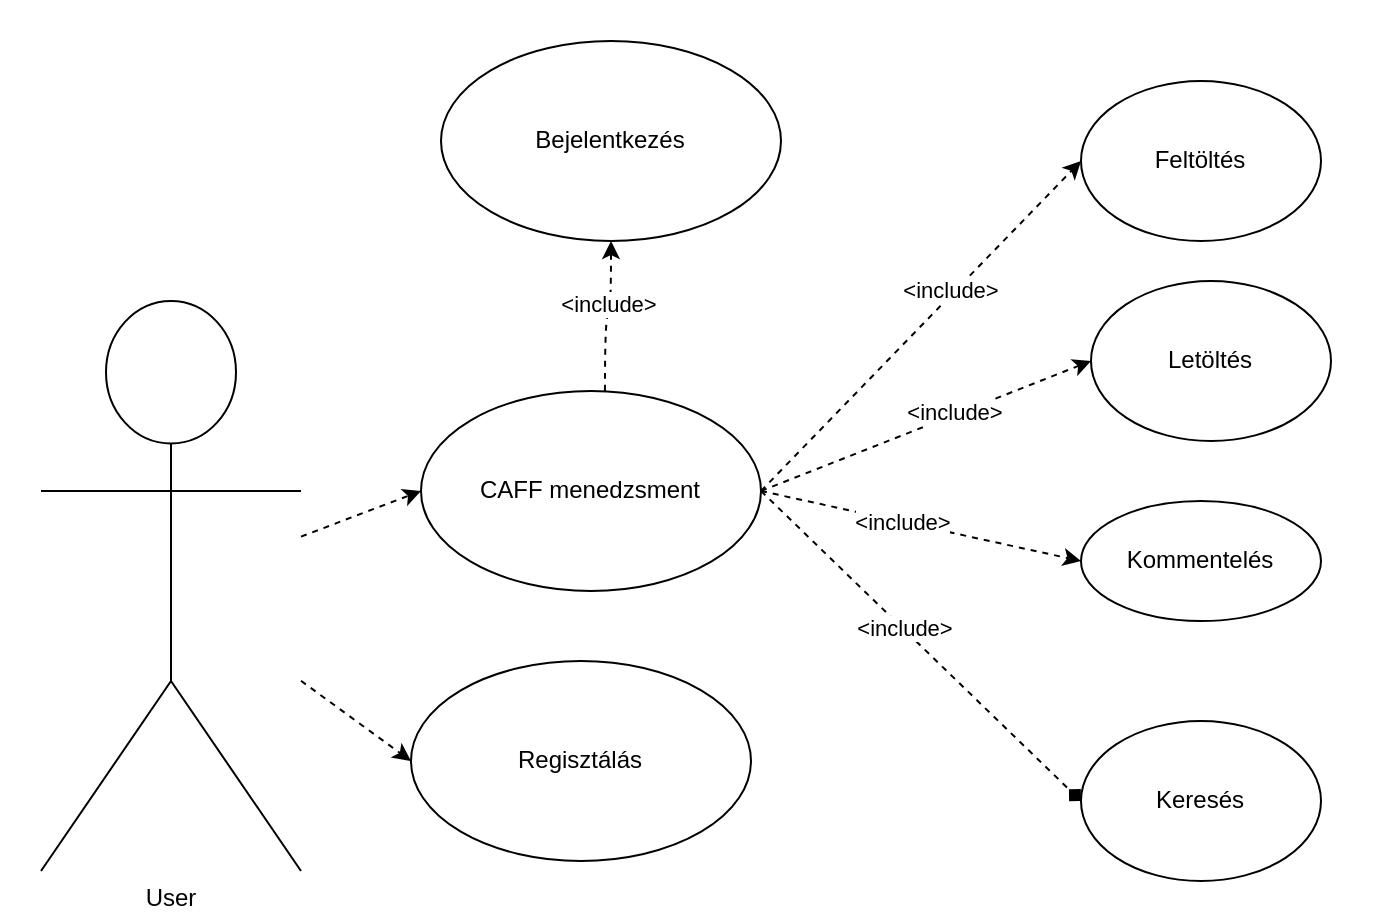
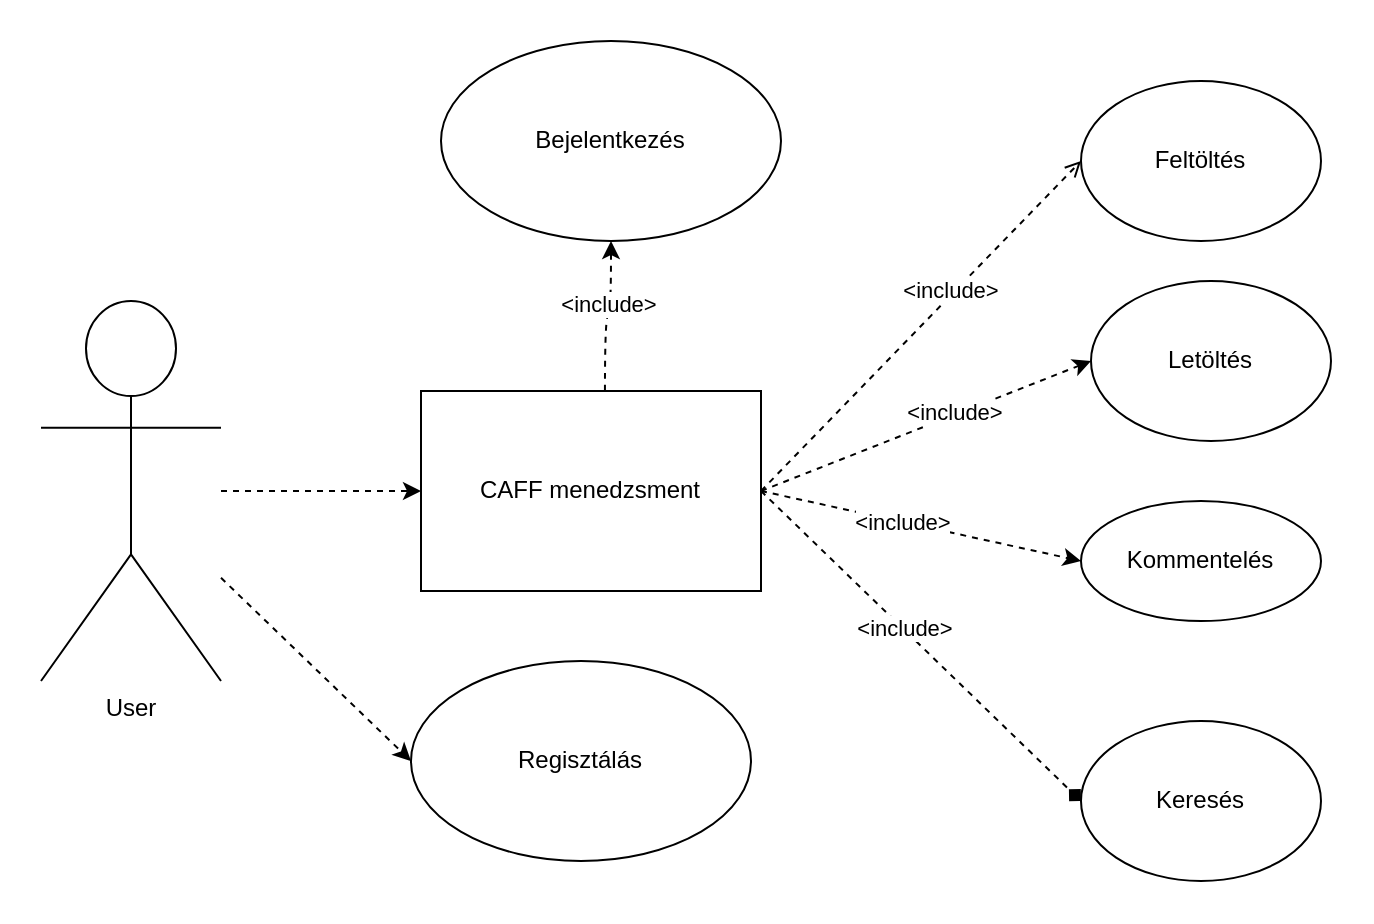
edge "CAFF menedzsment" -> "Feltöltés": arrowhead classic -> open
node "CAFF menedzsment": shape ellipse -> rectangle
node "User": size 260x570 -> 180x380
